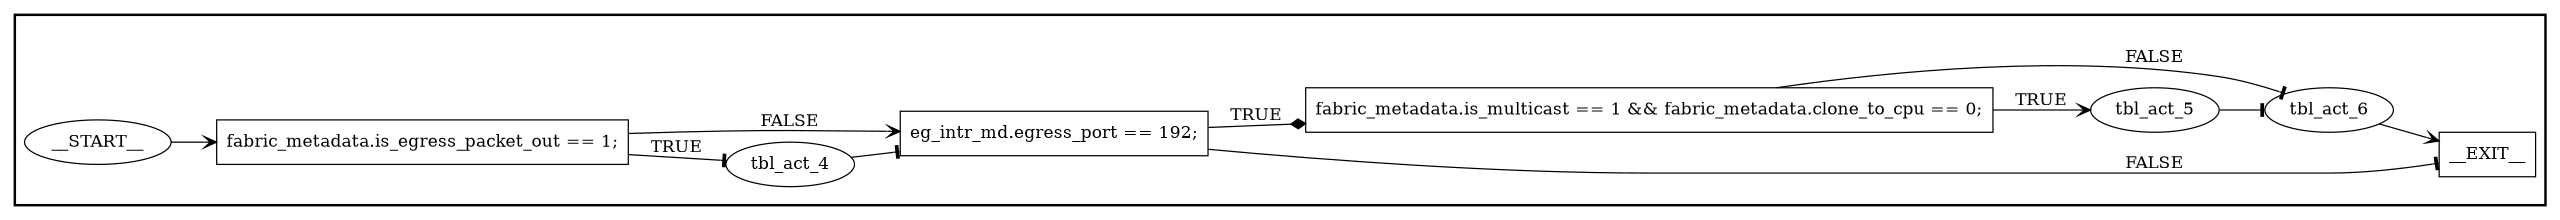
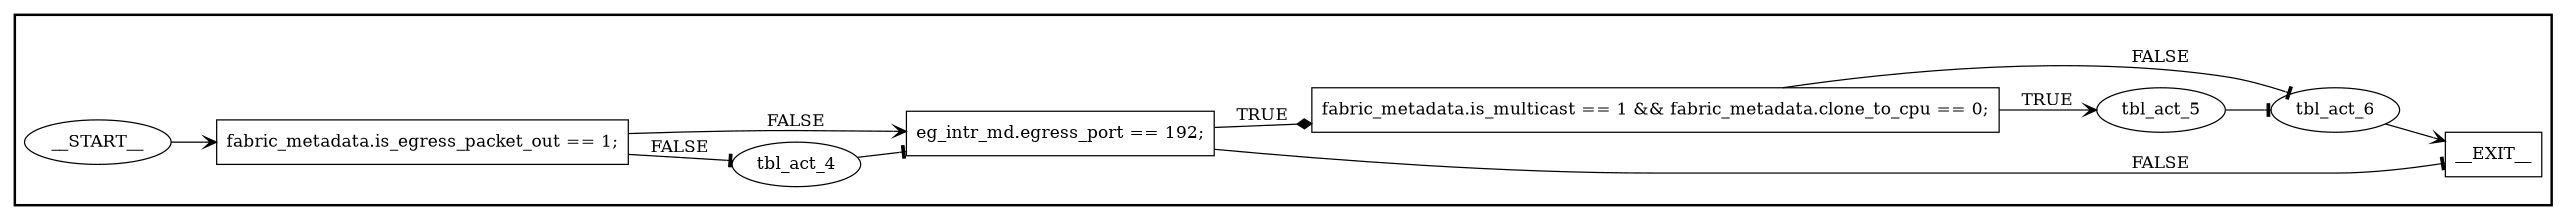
edge "fabric_metadata.is_egress_packet_out == 1;" -> "tbl_act_4": label "TRUE" -> "FALSE"
